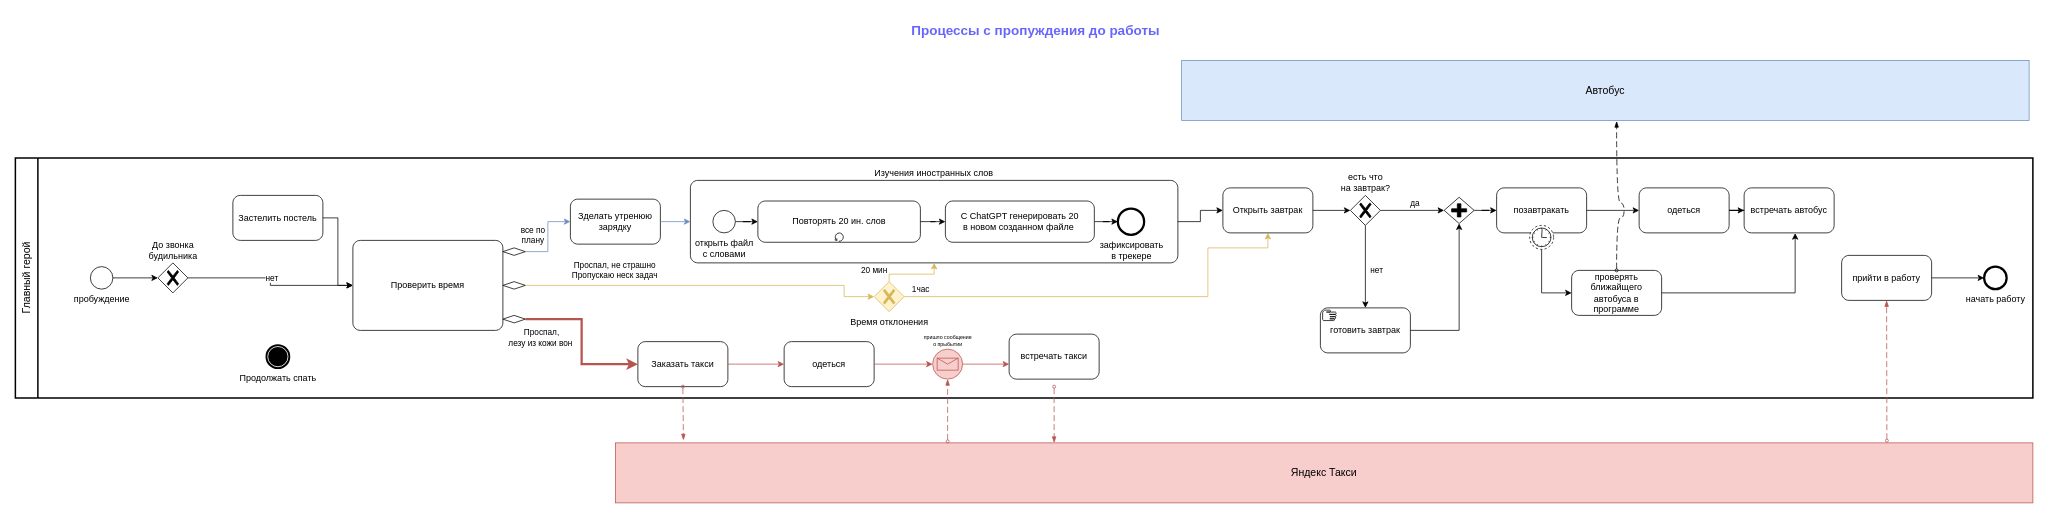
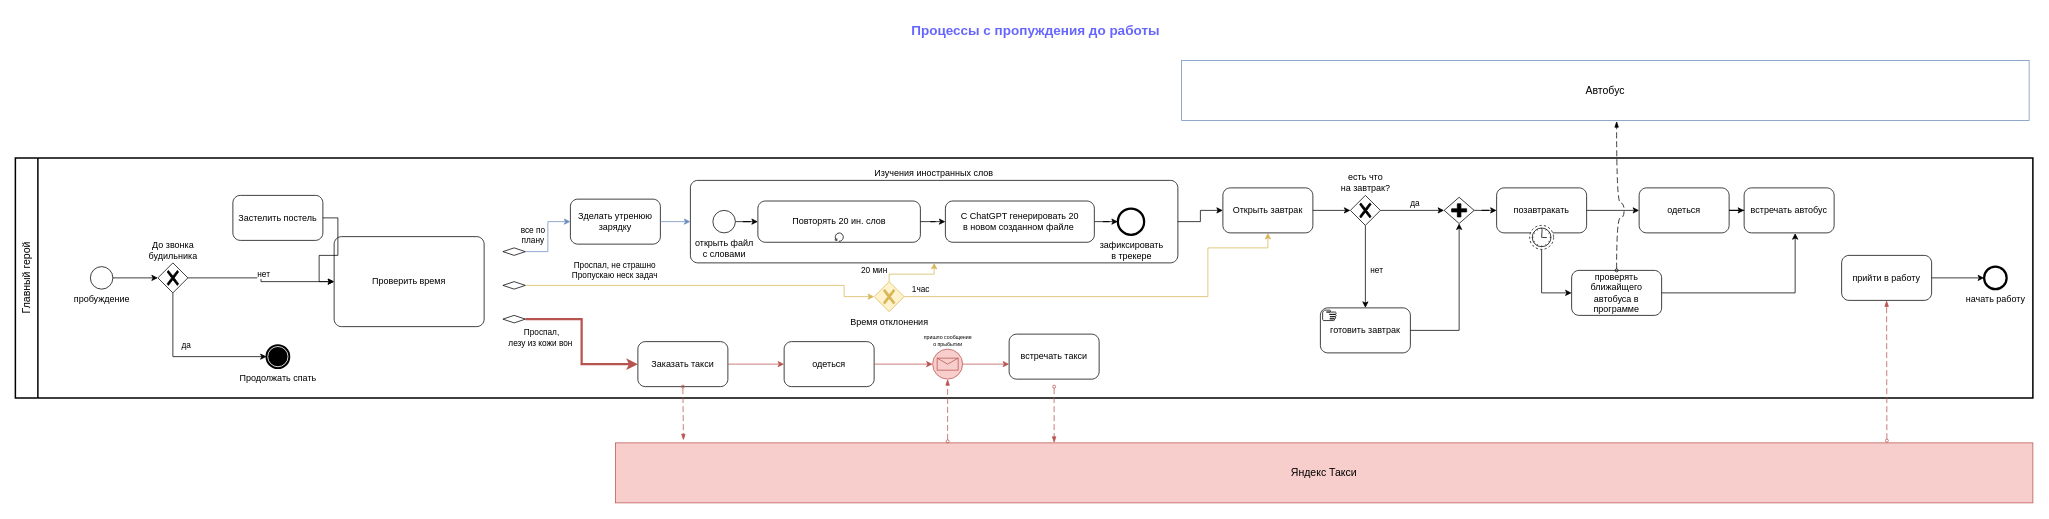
node "Автобус": fillcolor #dae8fc -> #ffffff
node "Проверить время": moved (428, 285) -> (409, 282)
edge "До звонка будильника" -> "Продолжать спать": added, label "да"
